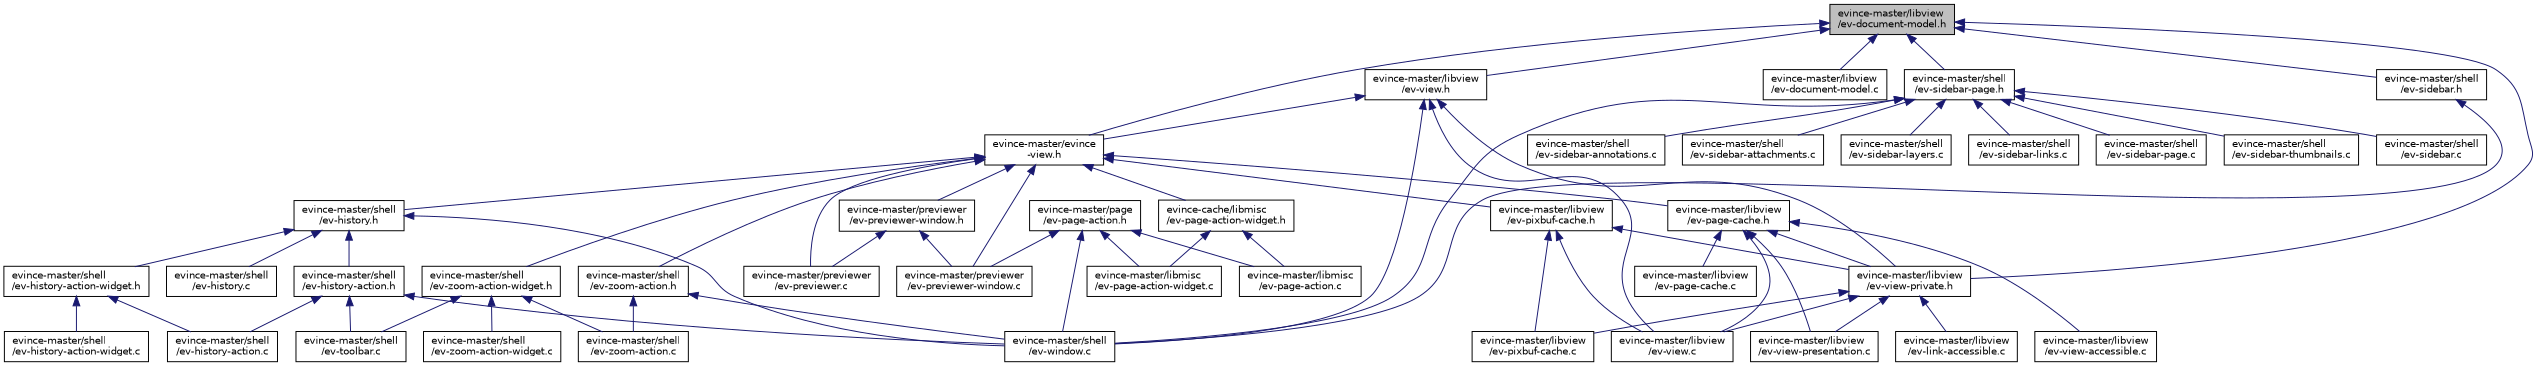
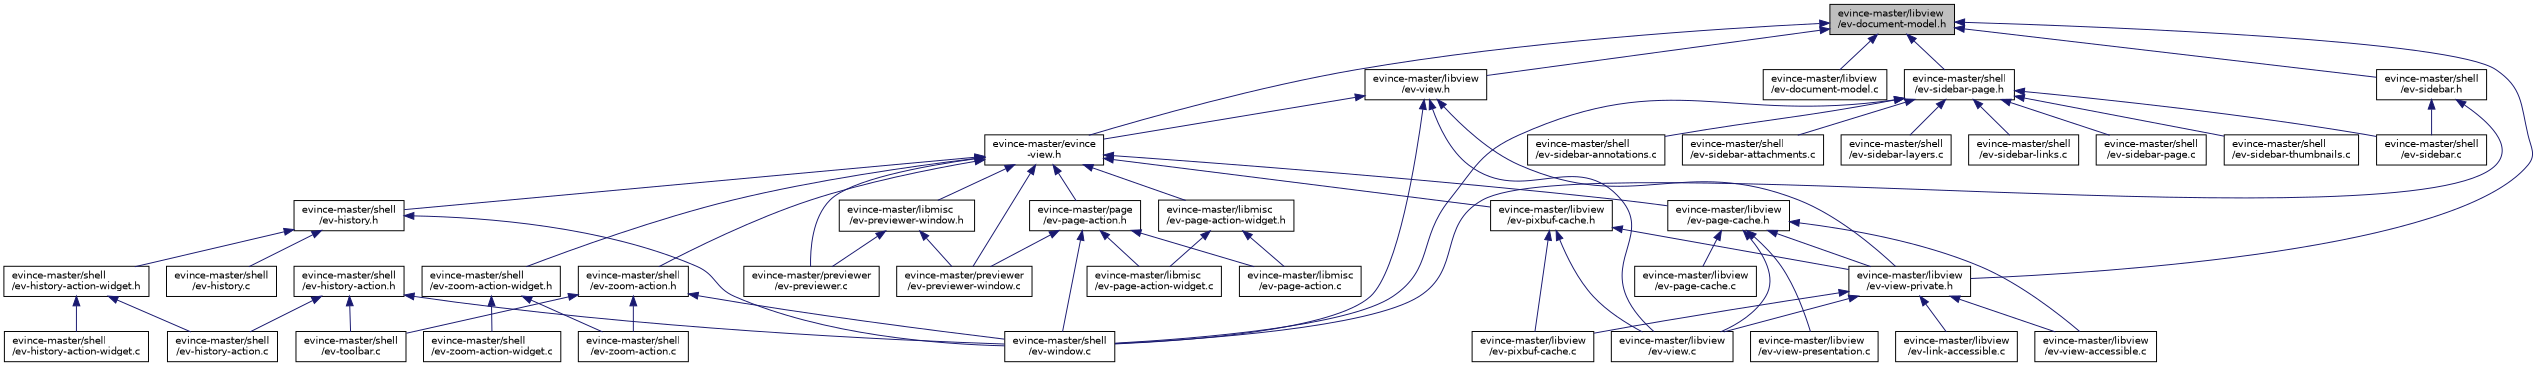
edge "evince-master/shell /ev-sidebar.c" -> "evince-master/shell /ev-sidebar.h": added
edge "evince-master/page /ev-page-action.h" -> "evince-master/evince -view.h": added
node "evince-master/previewer /ev-previewer-window.h": label "evince-master/previewer /ev-previewer-window.h" -> "evince-master/libmisc /ev-previewer-window.h"
node "evince-cache/libmisc /ev-page-action-widget.h": label "evince-cache/libmisc /ev-page-action-widget.h" -> "evince-master/libmisc /ev-page-action-widget.h"
edge "evince-master/shell /ev-history-action.h" -> "evince-master/shell /ev-history.h": removed
edge "evince-master/shell /ev-toolbar.c" -> "evince-master/shell /ev-zoom-action-widget.h": now "evince-master/shell /ev-toolbar.c" -> "evince-master/shell /ev-zoom-action.h"
edge "evince-master/libview /ev-view-presentation.c" -> "evince-master/libview /ev-view-private.h": now "evince-master/libview /ev-view-accessible.c" -> "evince-master/libview /ev-view-private.h"
